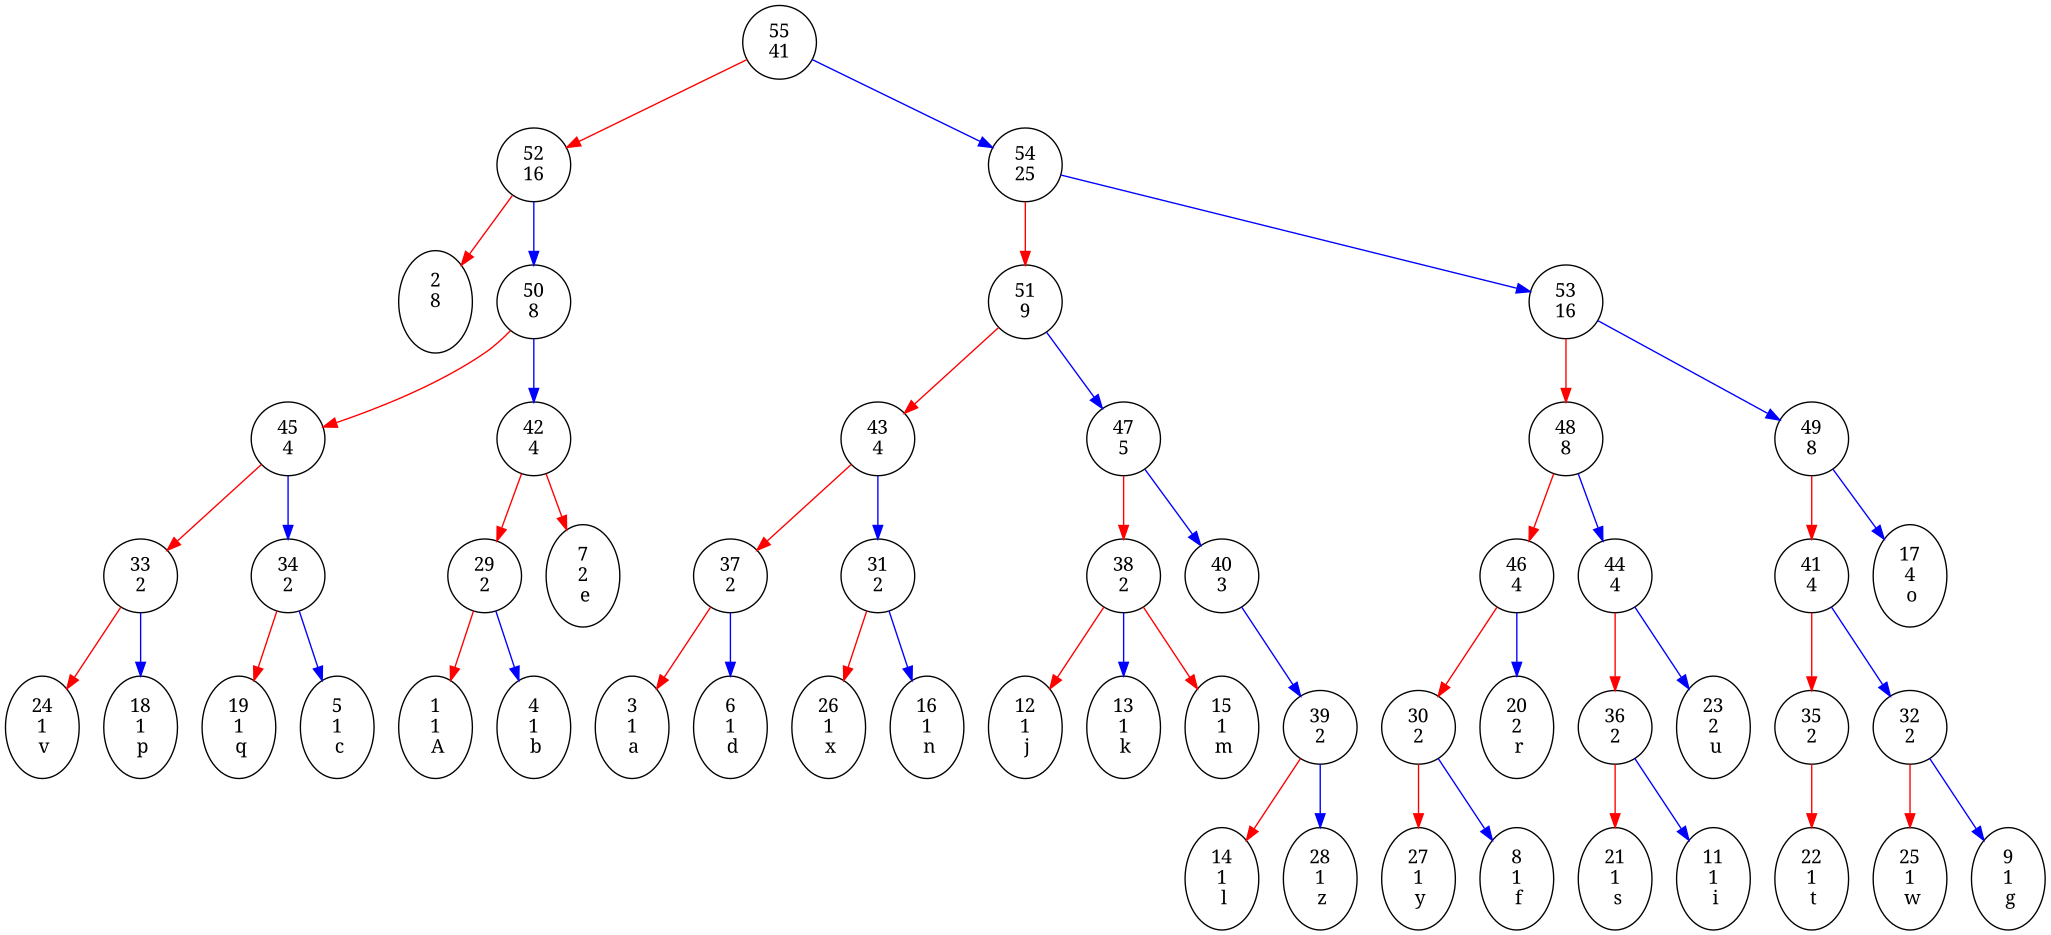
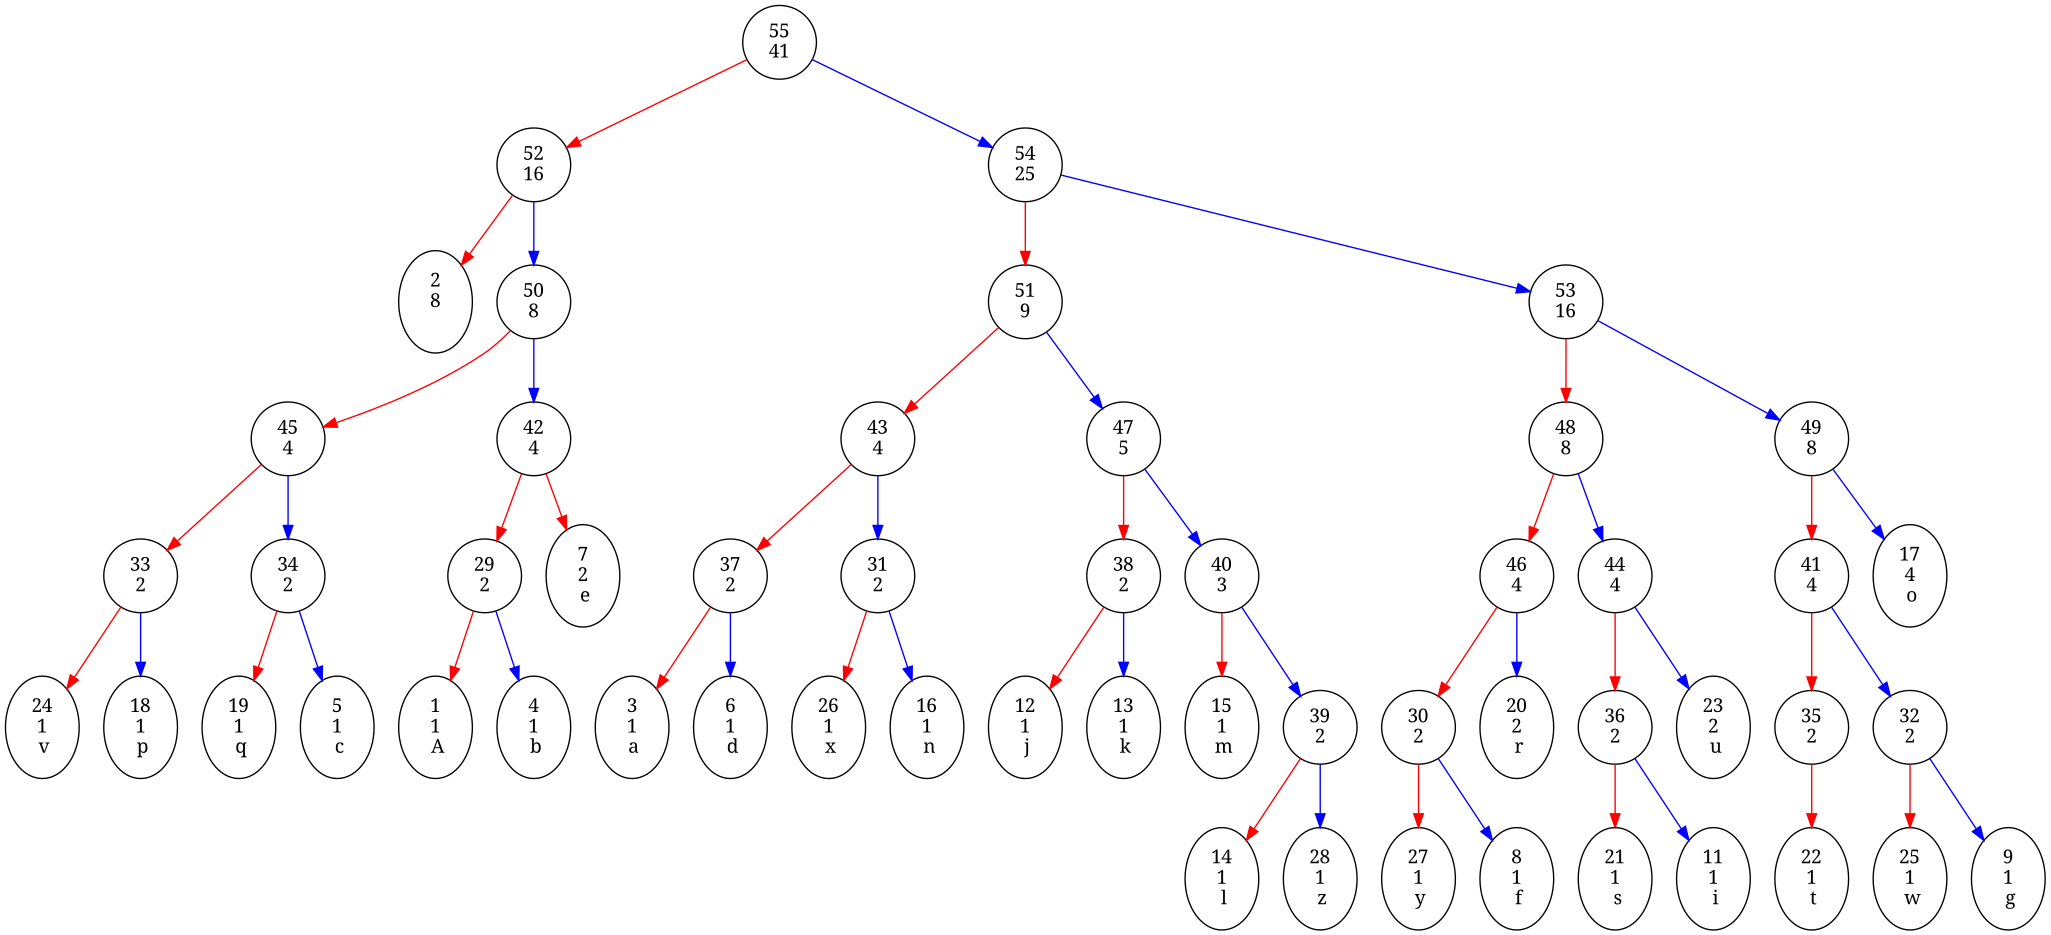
edge "38 2" -> "15 1 m": now "40 3" -> "15 1 m"
